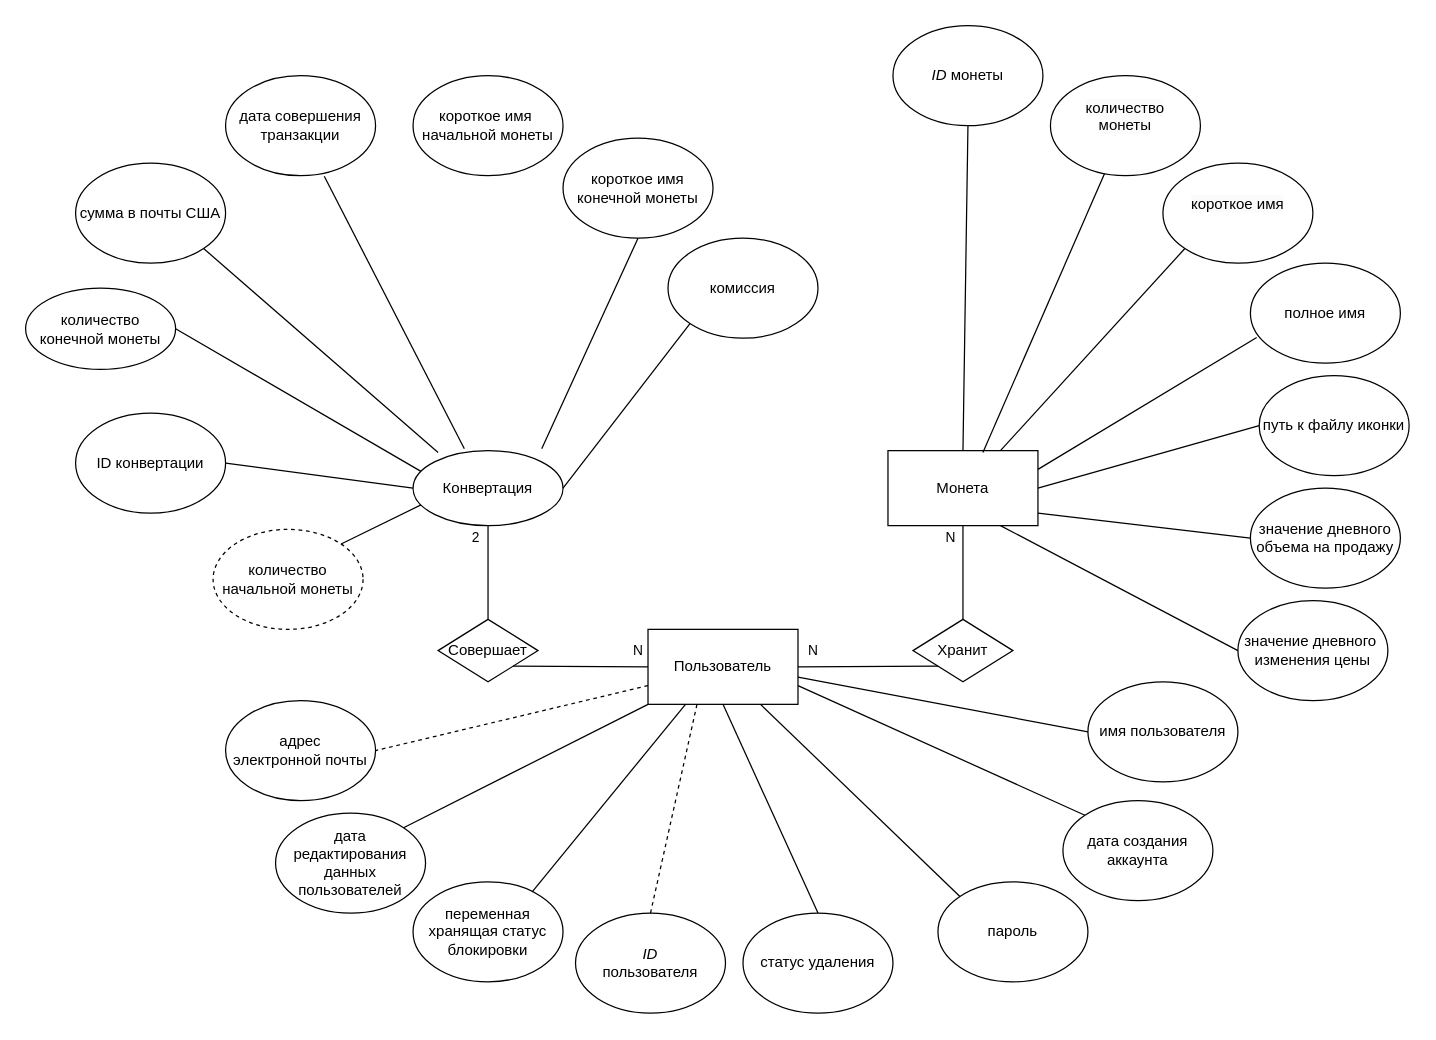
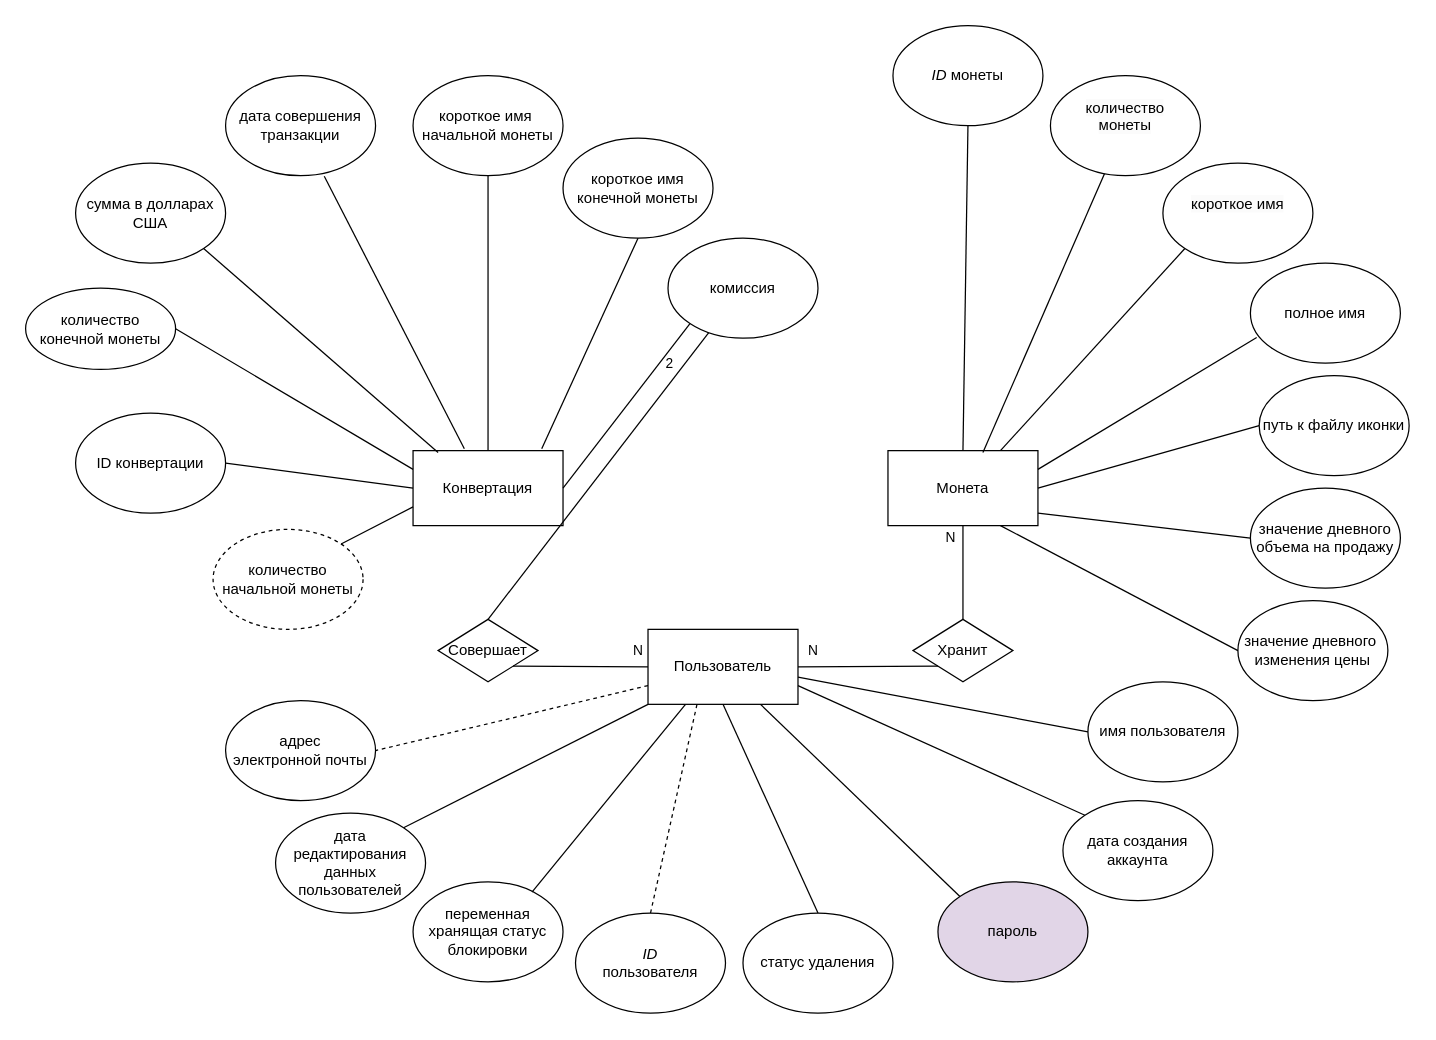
node "сумма в почты США": label "сумма в почты США" -> "сумма в долларах США"
edge "короткое имя начальной монеты" -- "Конвертация": added
node "Конвертация": shape ellipse -> rectangle
edge "Конвертация" -- "Совершает": now "комиссия" -- "Совершает"
node "пароль": fillcolor #ffffff -> #e1d5e7
